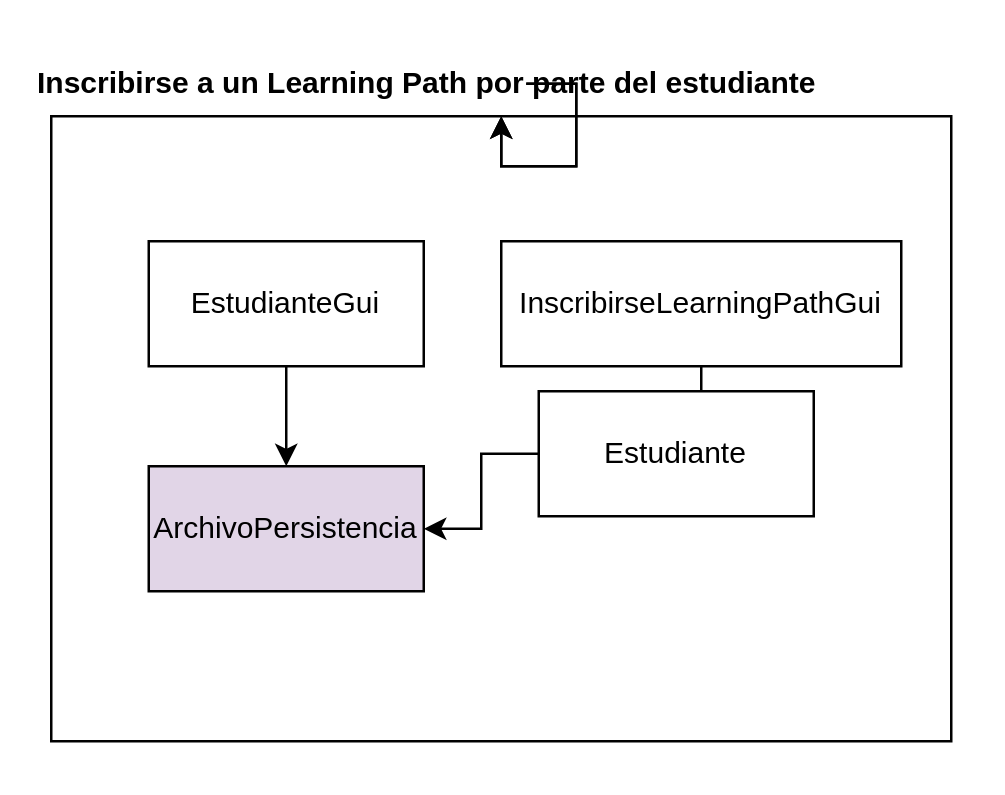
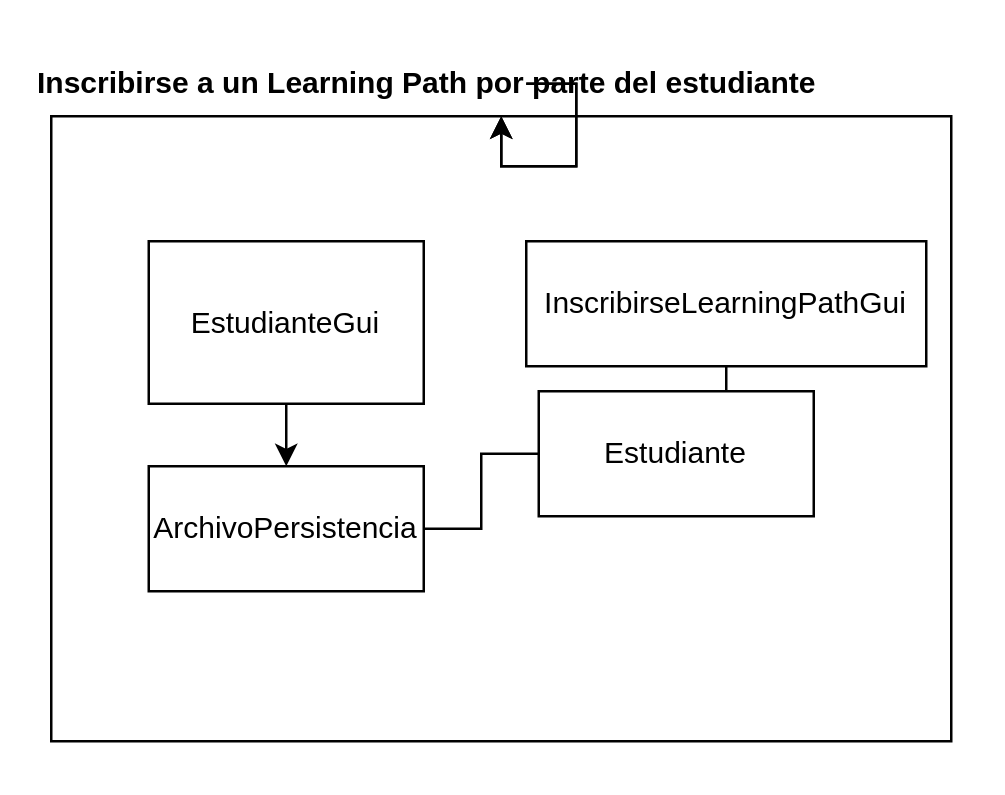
node "EstudianteGui": size 275x125 -> 275x163
node "InscribirseLearningPathGui": moved (701, 304) -> (726, 304)
node "ArchivoPersistencia": fillcolor #e1d5e7 -> #ffffff
edge "Estudiante" -> "ArchivoPersistencia": arrowhead classic -> none
